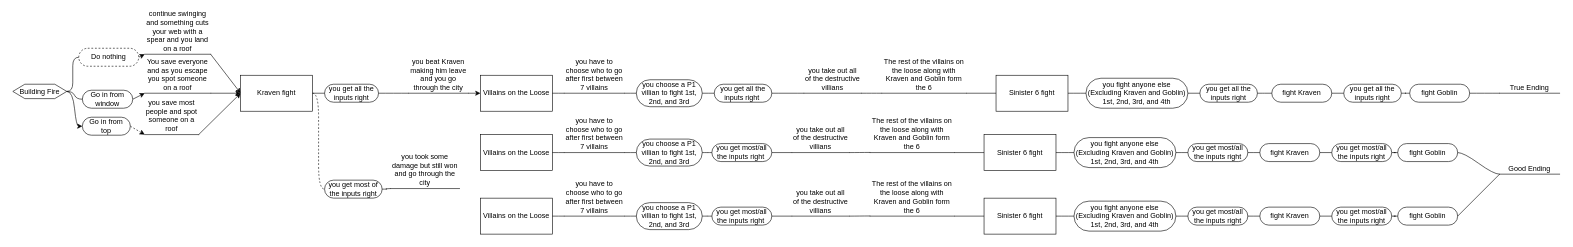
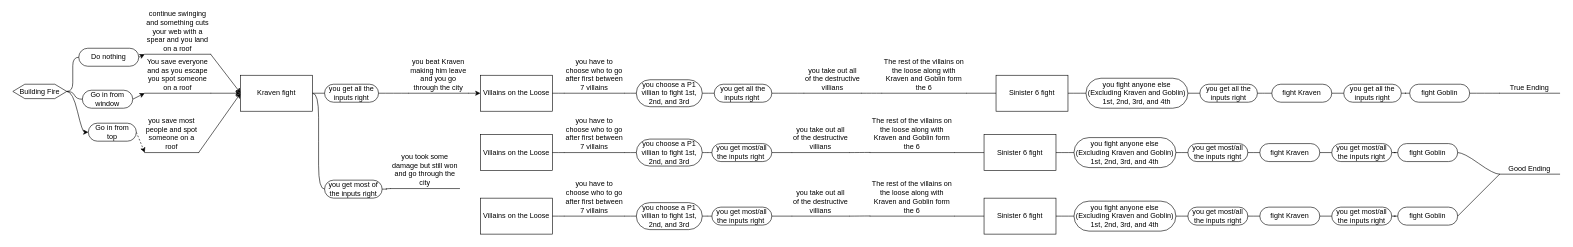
node "Do nothing": style dashed -> solid
node "you save most people and spot someone on a roof": moved (171, 117) -> (171, 135)
node "Go in from top": moved (106, 126) -> (112, 132)
edge "Kraven fight" -- "you get most of the inputs right": style dashed -> solid
